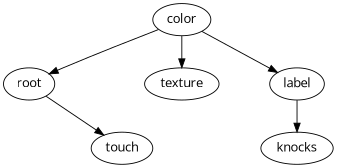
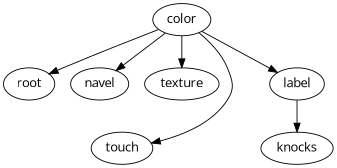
node "navel": added
edge "root" -> "touch": now "color" -> "touch"
